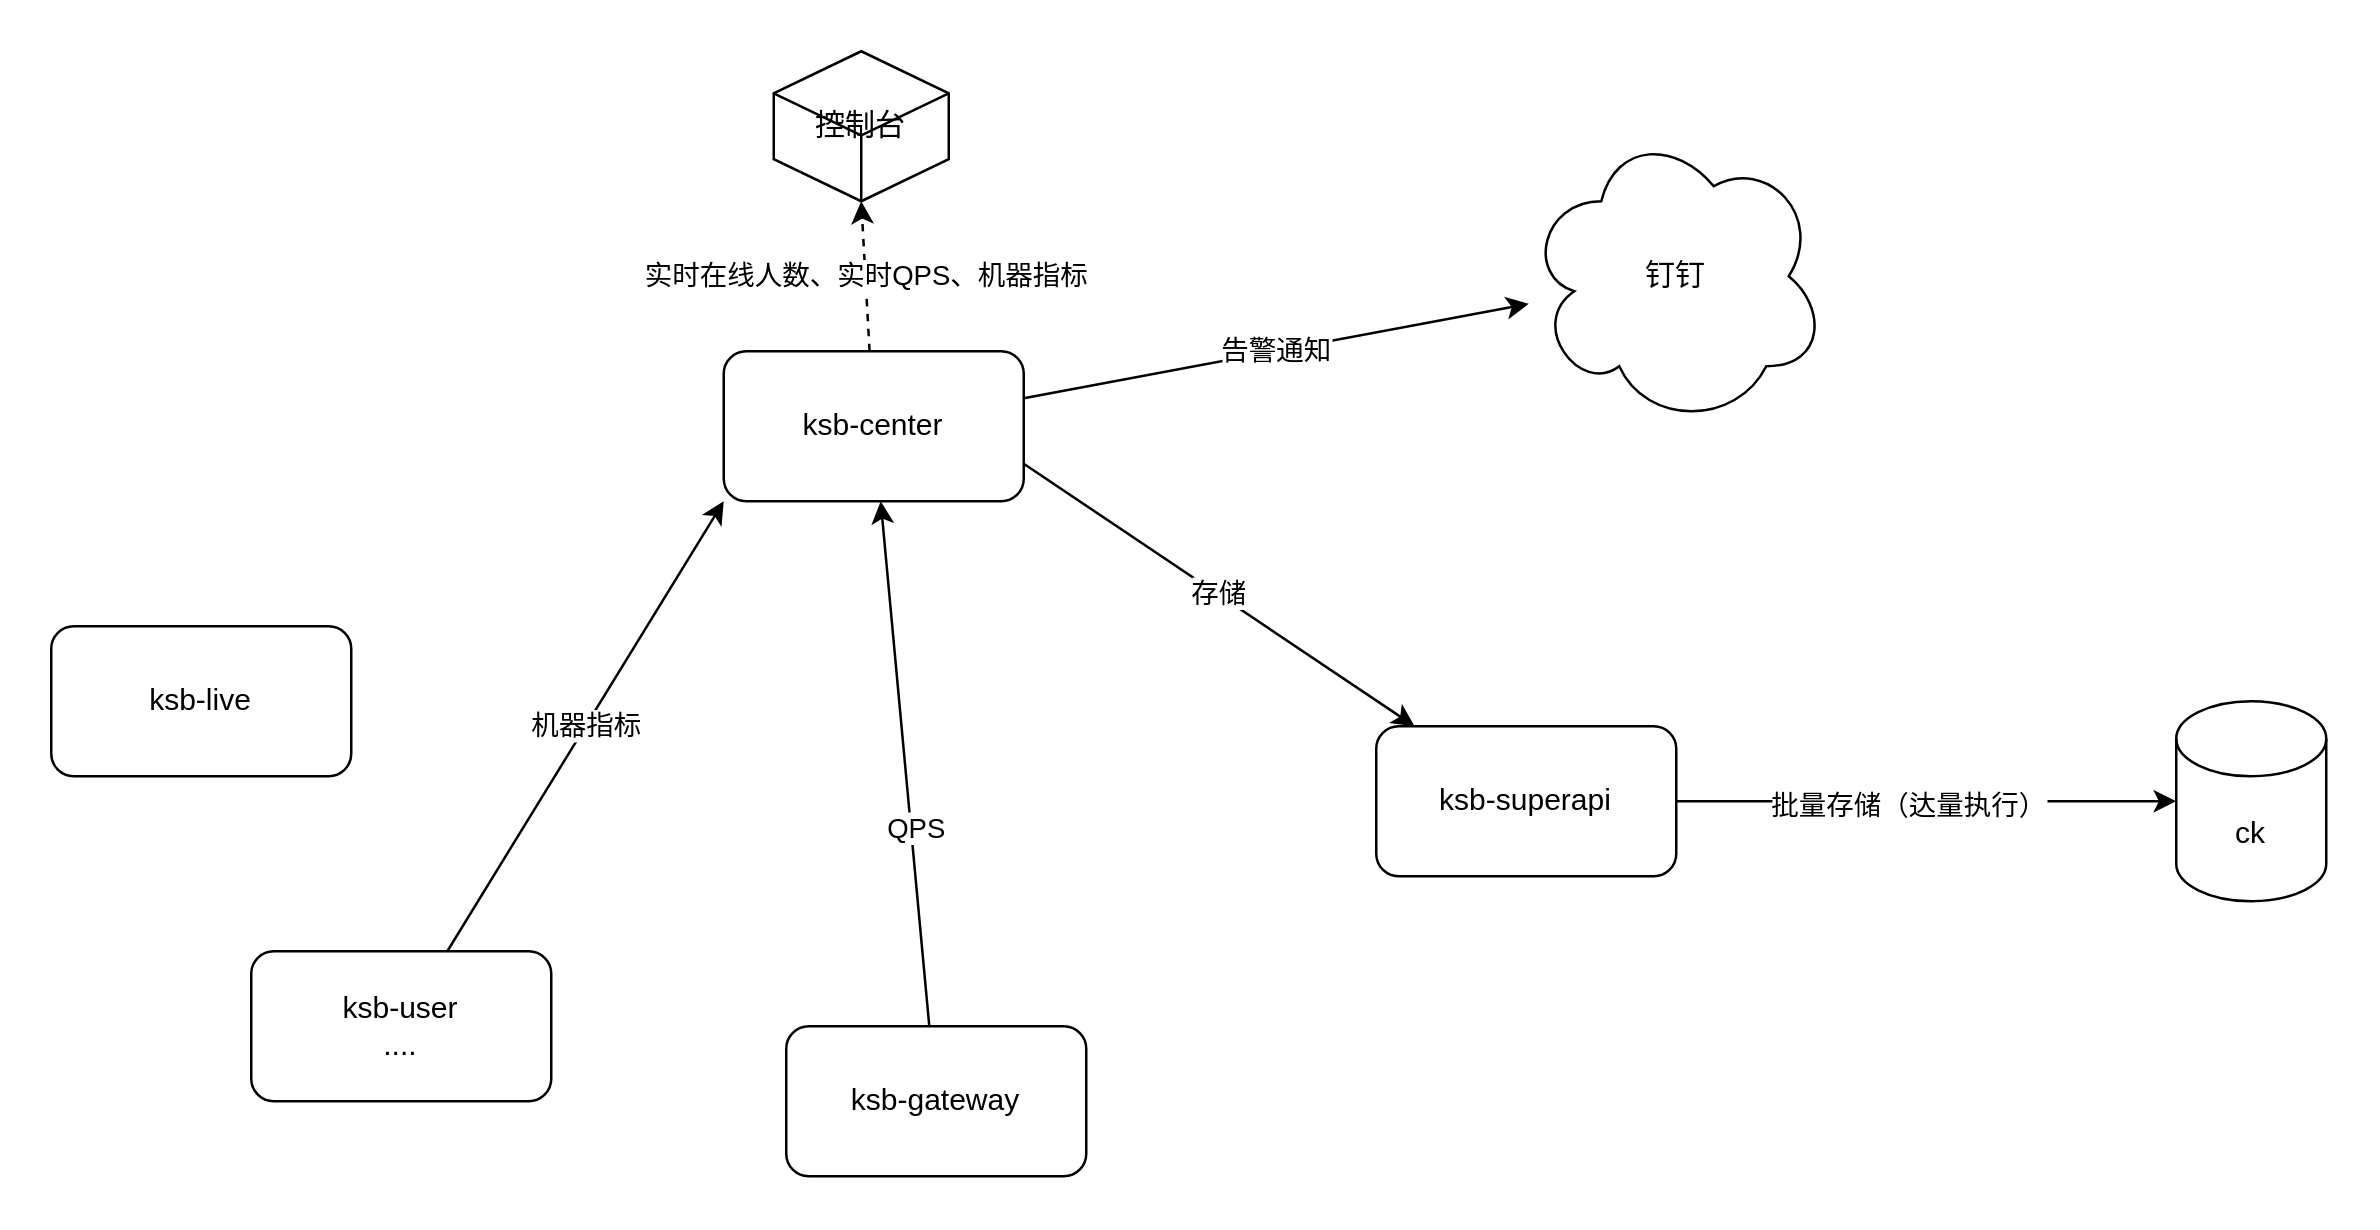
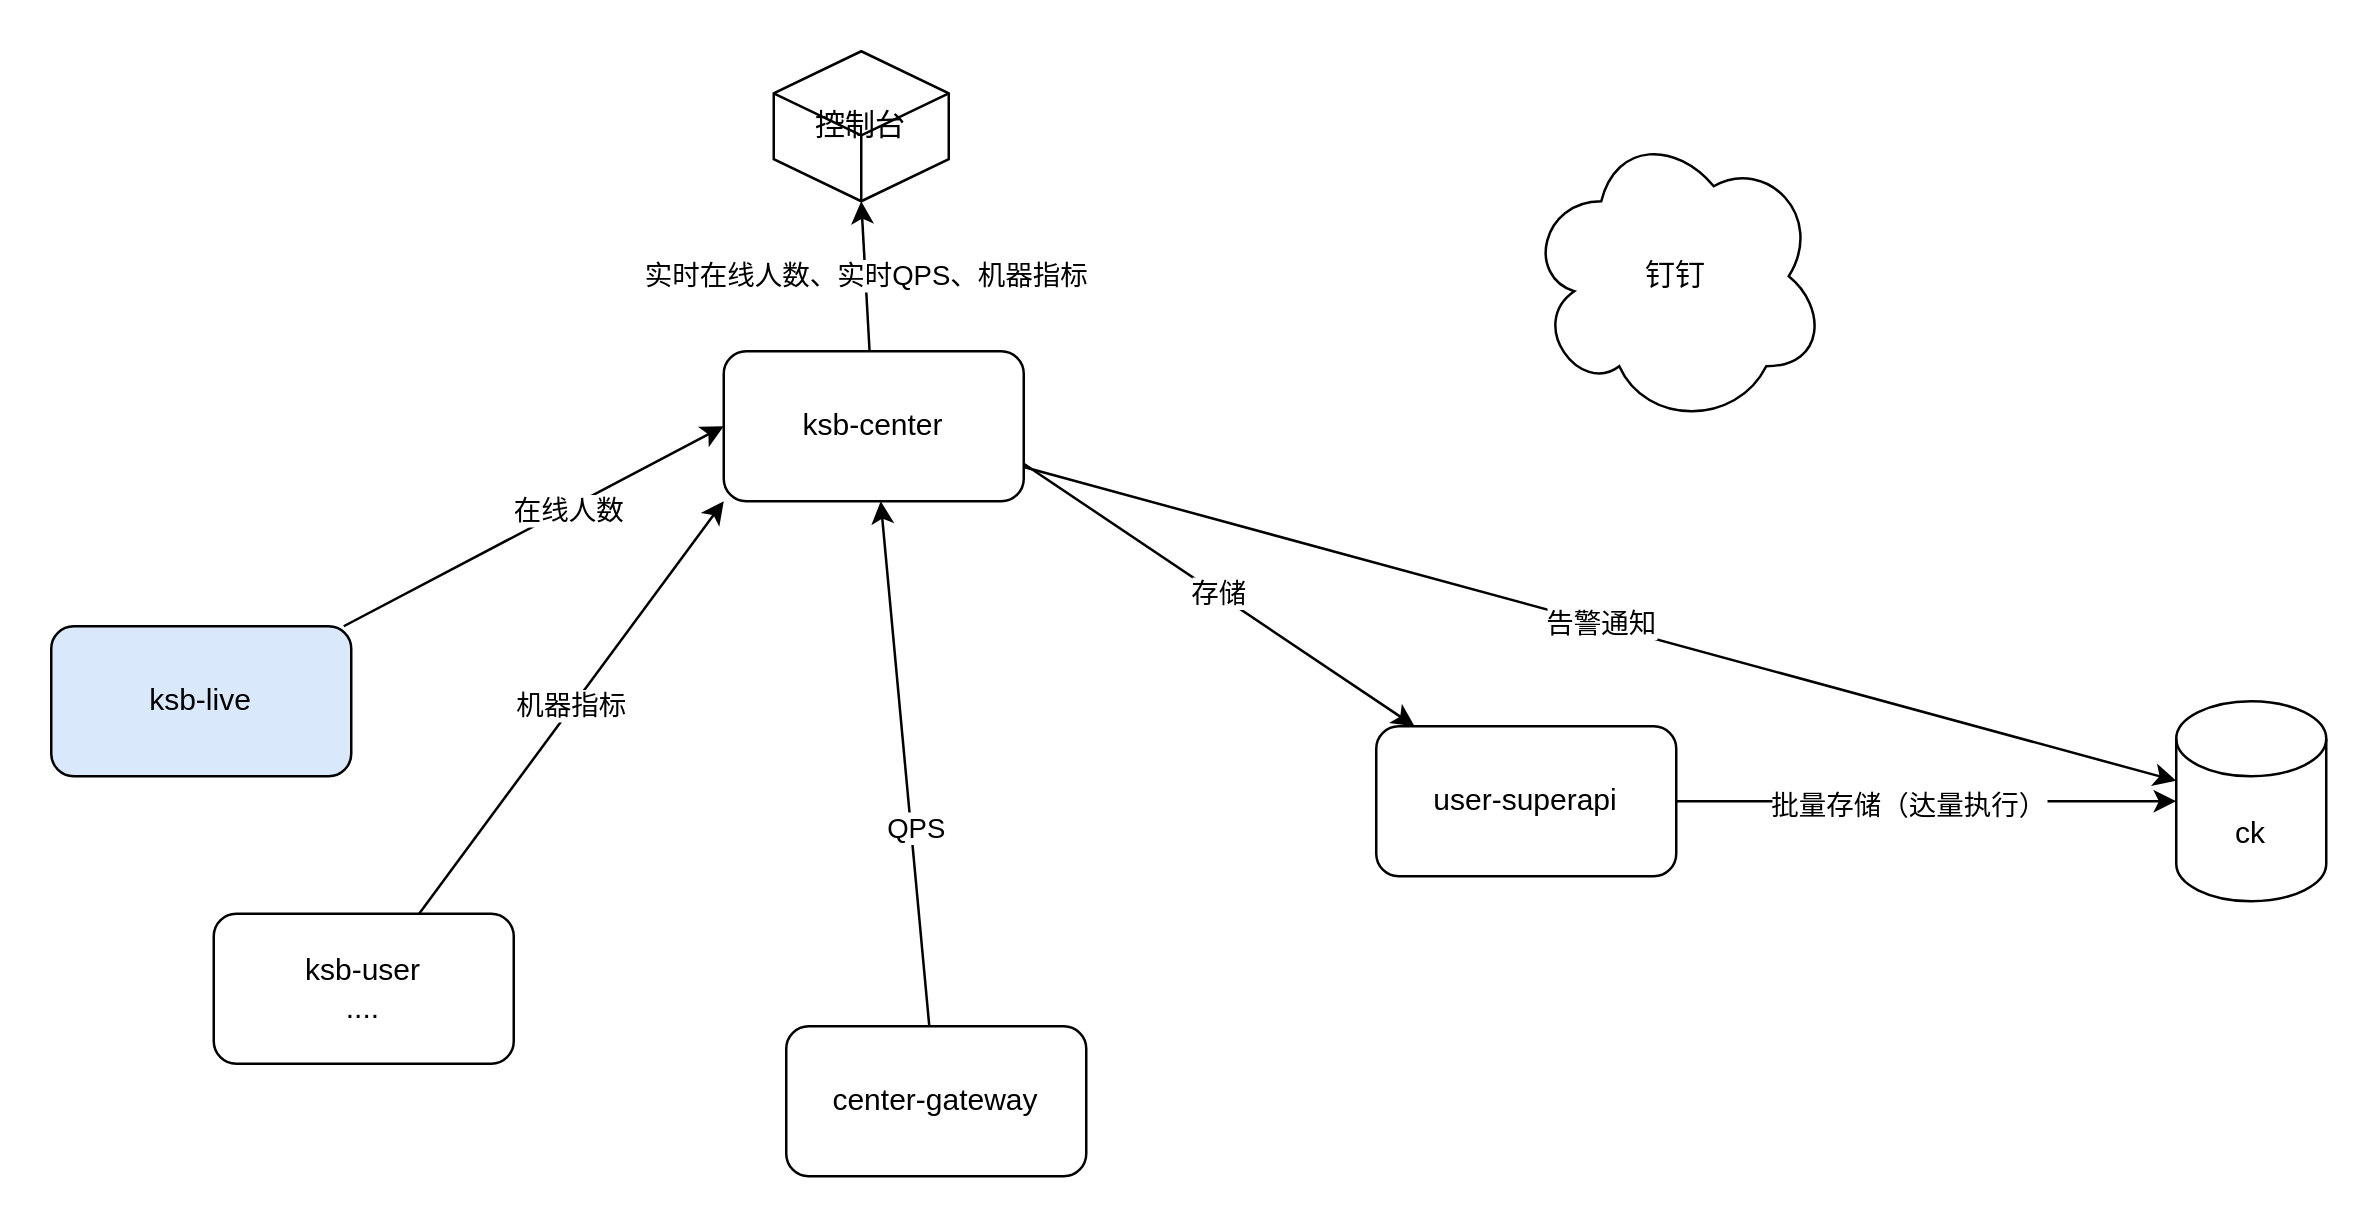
edge "ksb-center" -> "控制台": style dashed -> solid
edge "ksb-center" -> "钉钉": now "ksb-center" -> "ck"
edge "ksb-live" -> "ksb-center": added, label "在线人数"
node "ksb-live": fillcolor #ffffff -> #dae8fc
node "ksb-superapi": label "ksb-superapi" -> "user-superapi"
node "ksb-user ....": moved (401, 1026) -> (364, 989)
node "ksb-gateway": label "ksb-gateway" -> "center-gateway"
